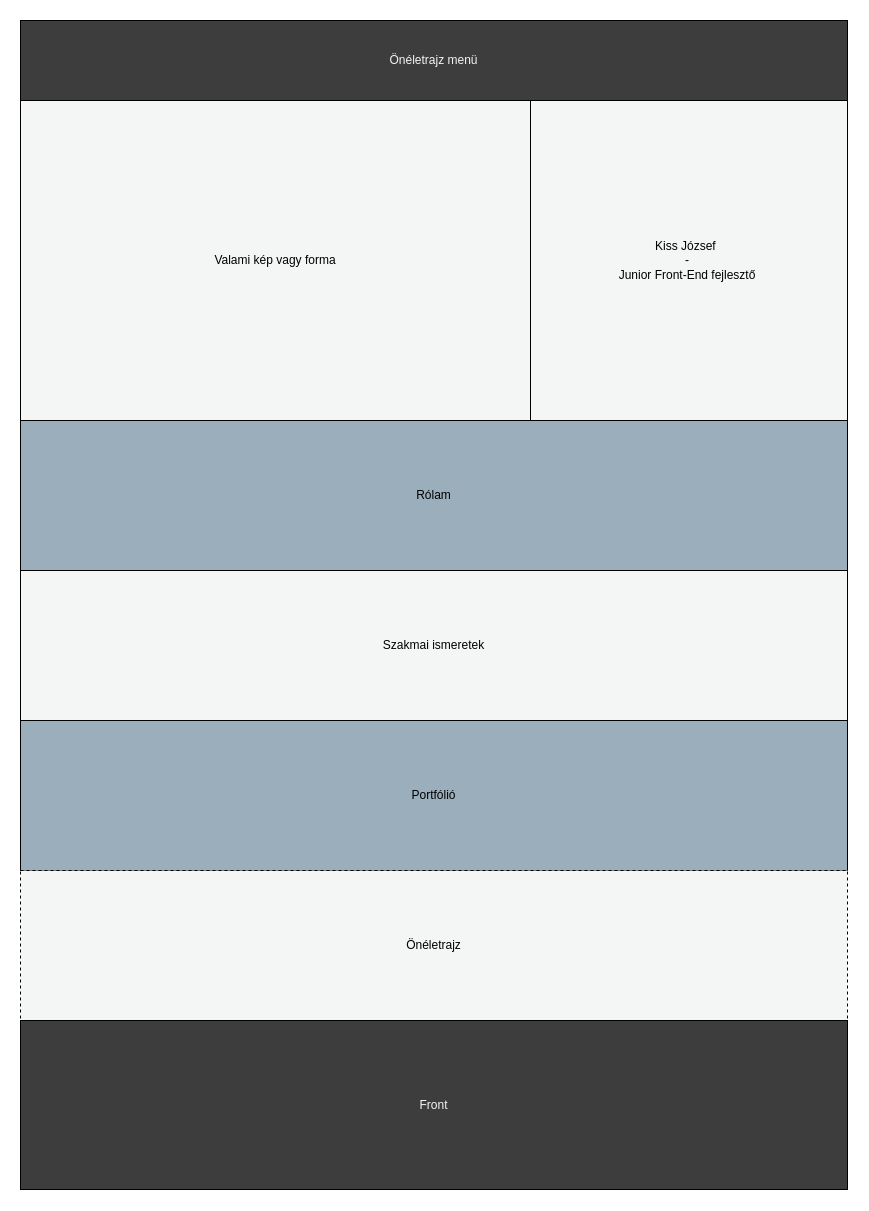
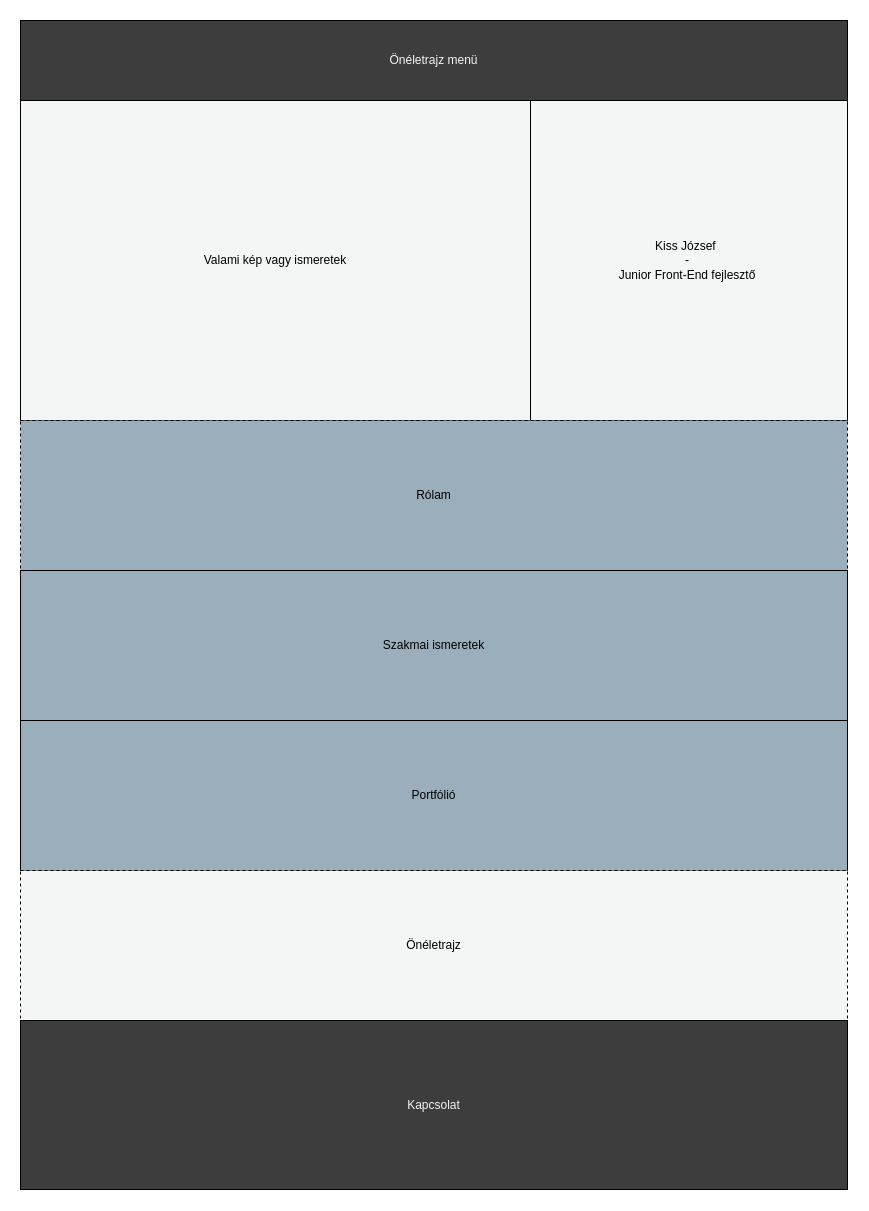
node "Valami kép vagy forma": label "Valami kép vagy forma" -> "Valami kép vagy ismeretek"
node "Rólam": style solid -> dashed
node "Szakmai ismeretek": fillcolor #f3f6f4 -> #9baebc
node "Front": label "Front" -> "Kapcsolat"
